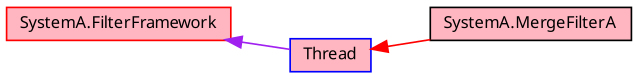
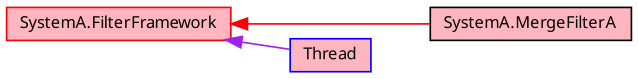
edge "SystemA.MergeFilterA" -> "Thread": now "SystemA.MergeFilterA" -> "SystemA.FilterFramework"
